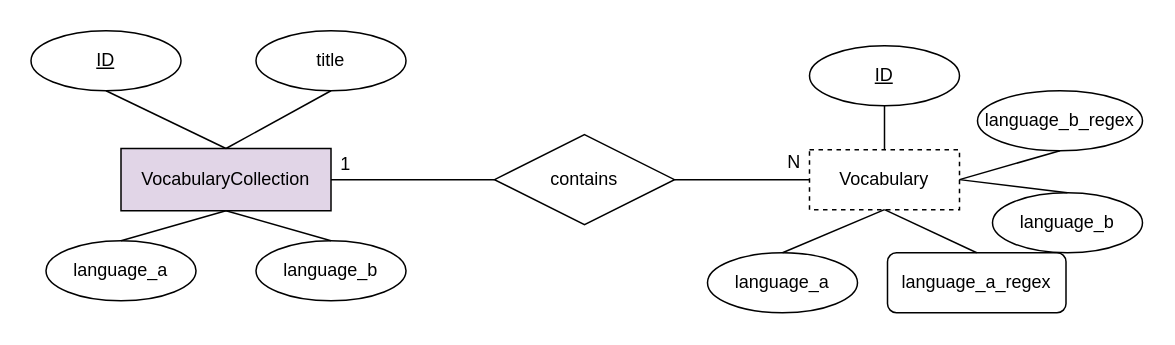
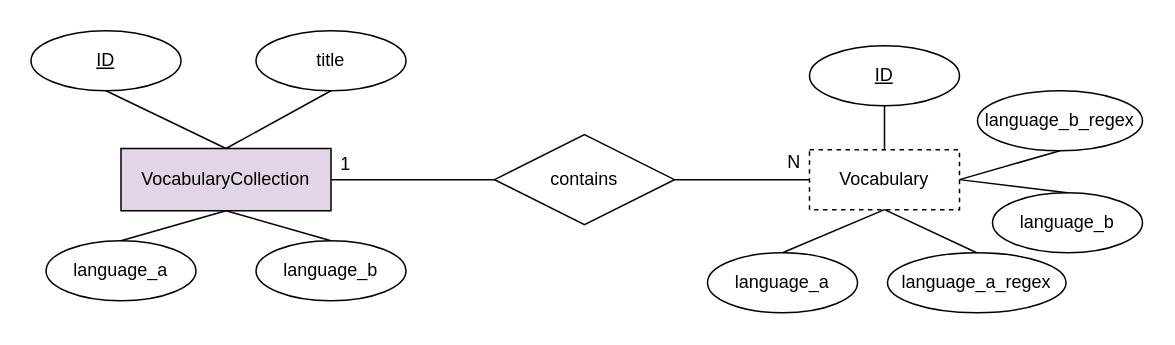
node "language_a_regex": shape rounded rectangle -> ellipse
